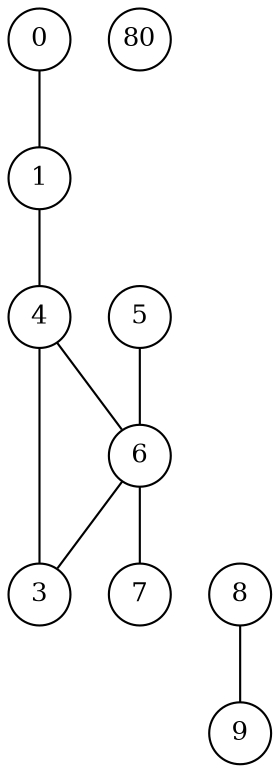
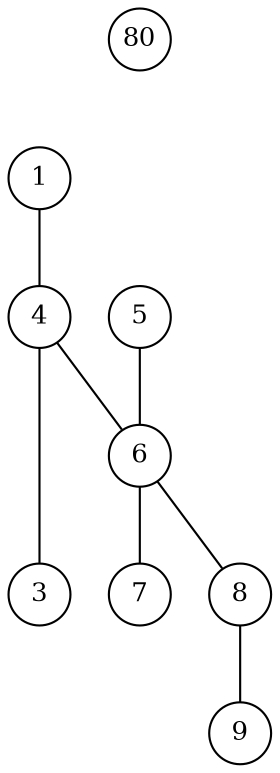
node "0": removed
edge "6" -- "3": now "6" -- "8"
